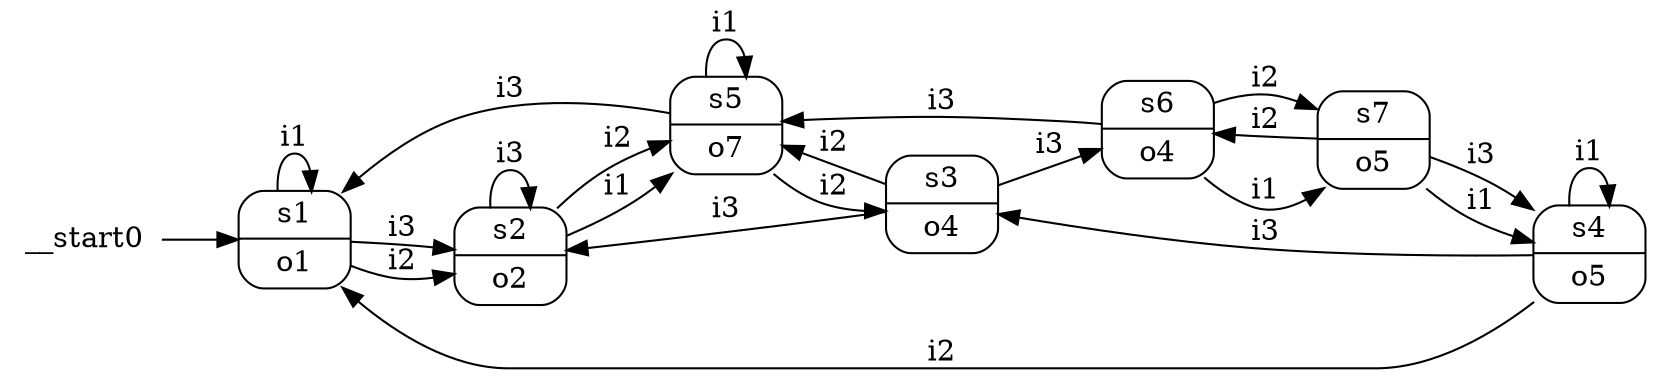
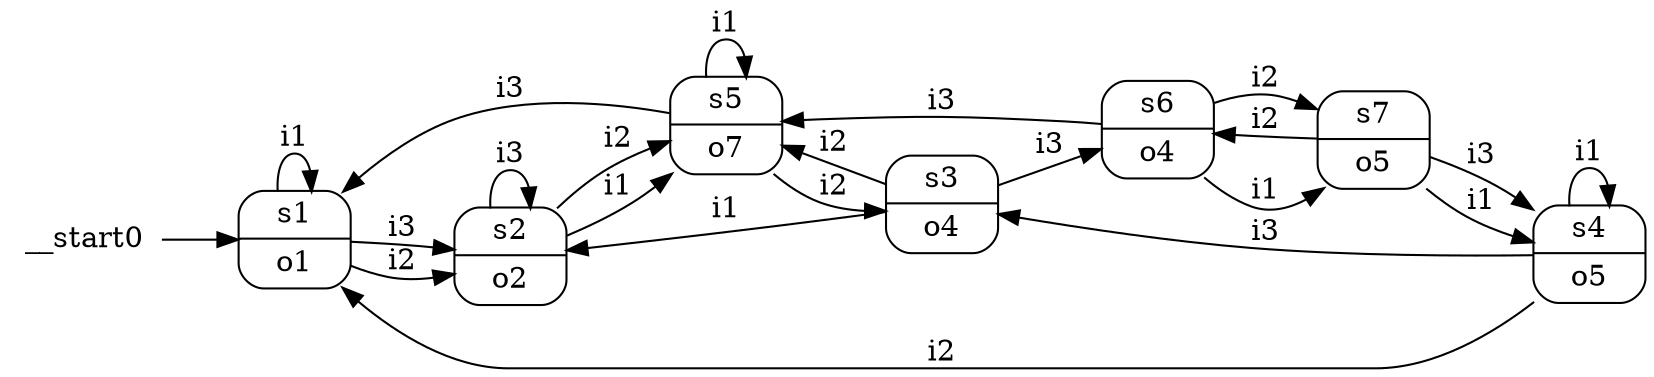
edge "s3" -> "s2": label "i3" -> "i1"
